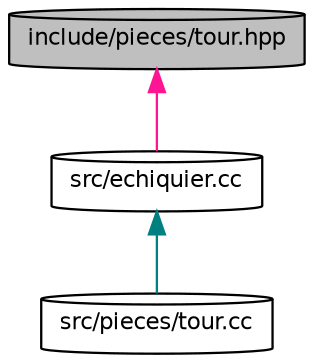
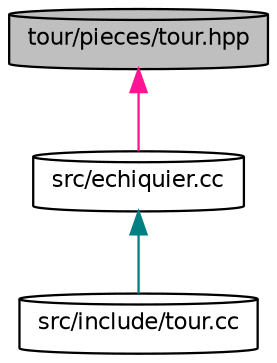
node "include/pieces/tour.hpp": label "include/pieces/tour.hpp" -> "tour/pieces/tour.hpp"
node "src/pieces/tour.cc": label "src/pieces/tour.cc" -> "src/include/tour.cc"
